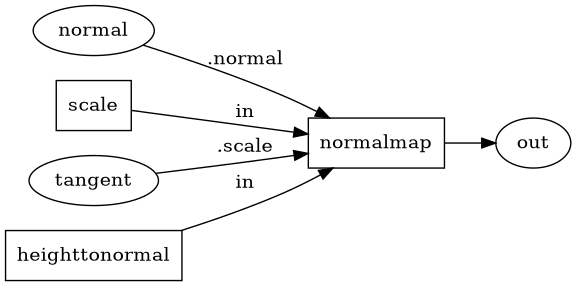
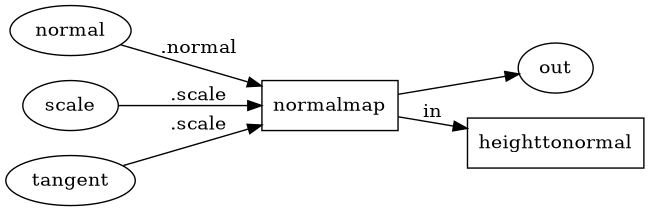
node "scale": shape box -> ellipse
edge "scale" -> "normalmap": label "in" -> ".scale"
edge "heighttonormal" -> "normalmap": reversed
